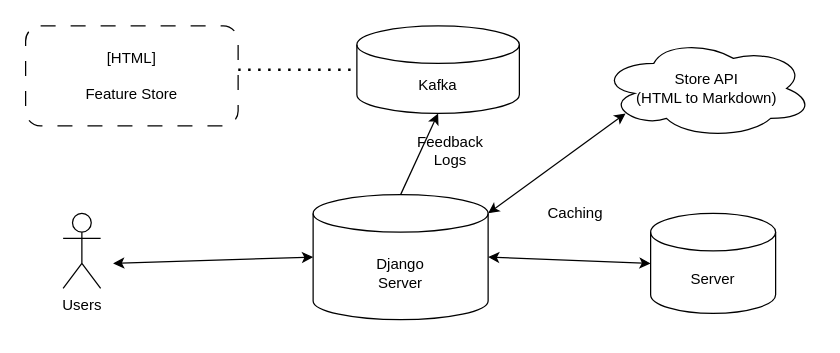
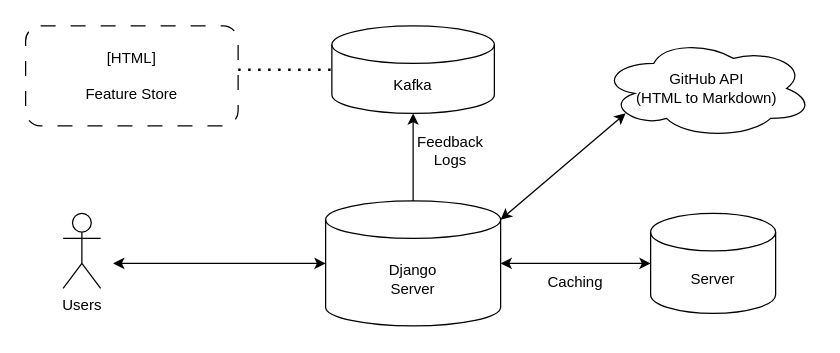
node "Kafka": moved (438, 69) -> (413, 69)
node "Store API (HTML to Markdown)": label "Store API (HTML to Markdown)" -> "GitHub API (HTML to Markdown)"
node "Caching": moved (576, 213) -> (576, 282)
node "Django Server": moved (401, 257) -> (413, 263)
